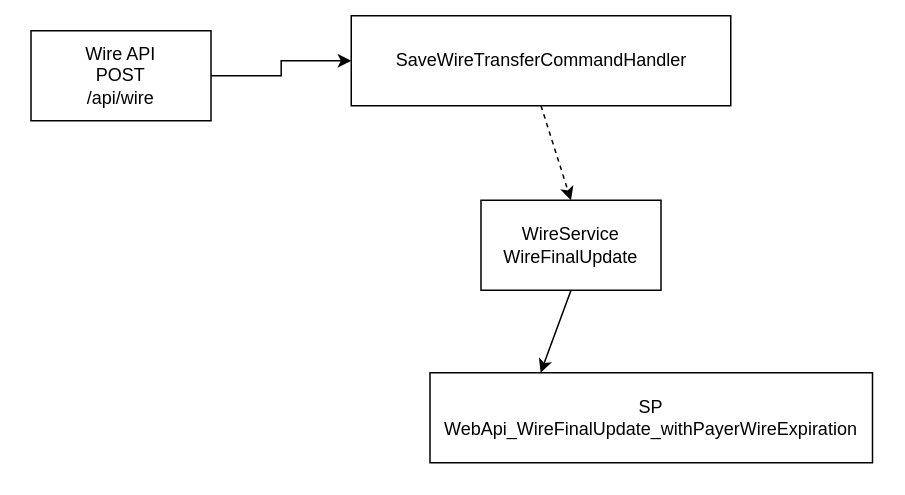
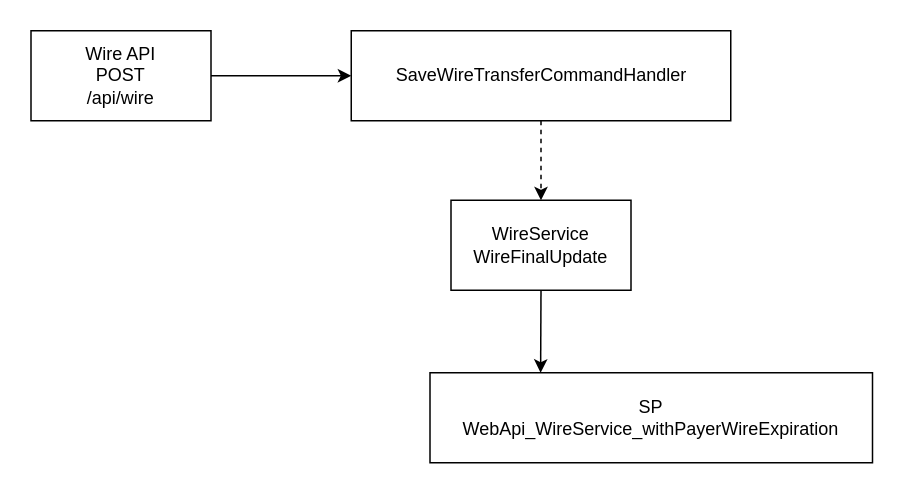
node "SaveWireTransferCommandHandler": moved (541, 61) -> (541, 76)
node "WireService WireFinalUpdate": moved (571, 245) -> (541, 245)
node "SP WebApi_WireFinalUpdate_withPayerWireExpiration": label "SP WebApi_WireFinalUpdate_withPayerWireExpiration" -> "SP WebApi_WireService_withPayerWireExpiration"
